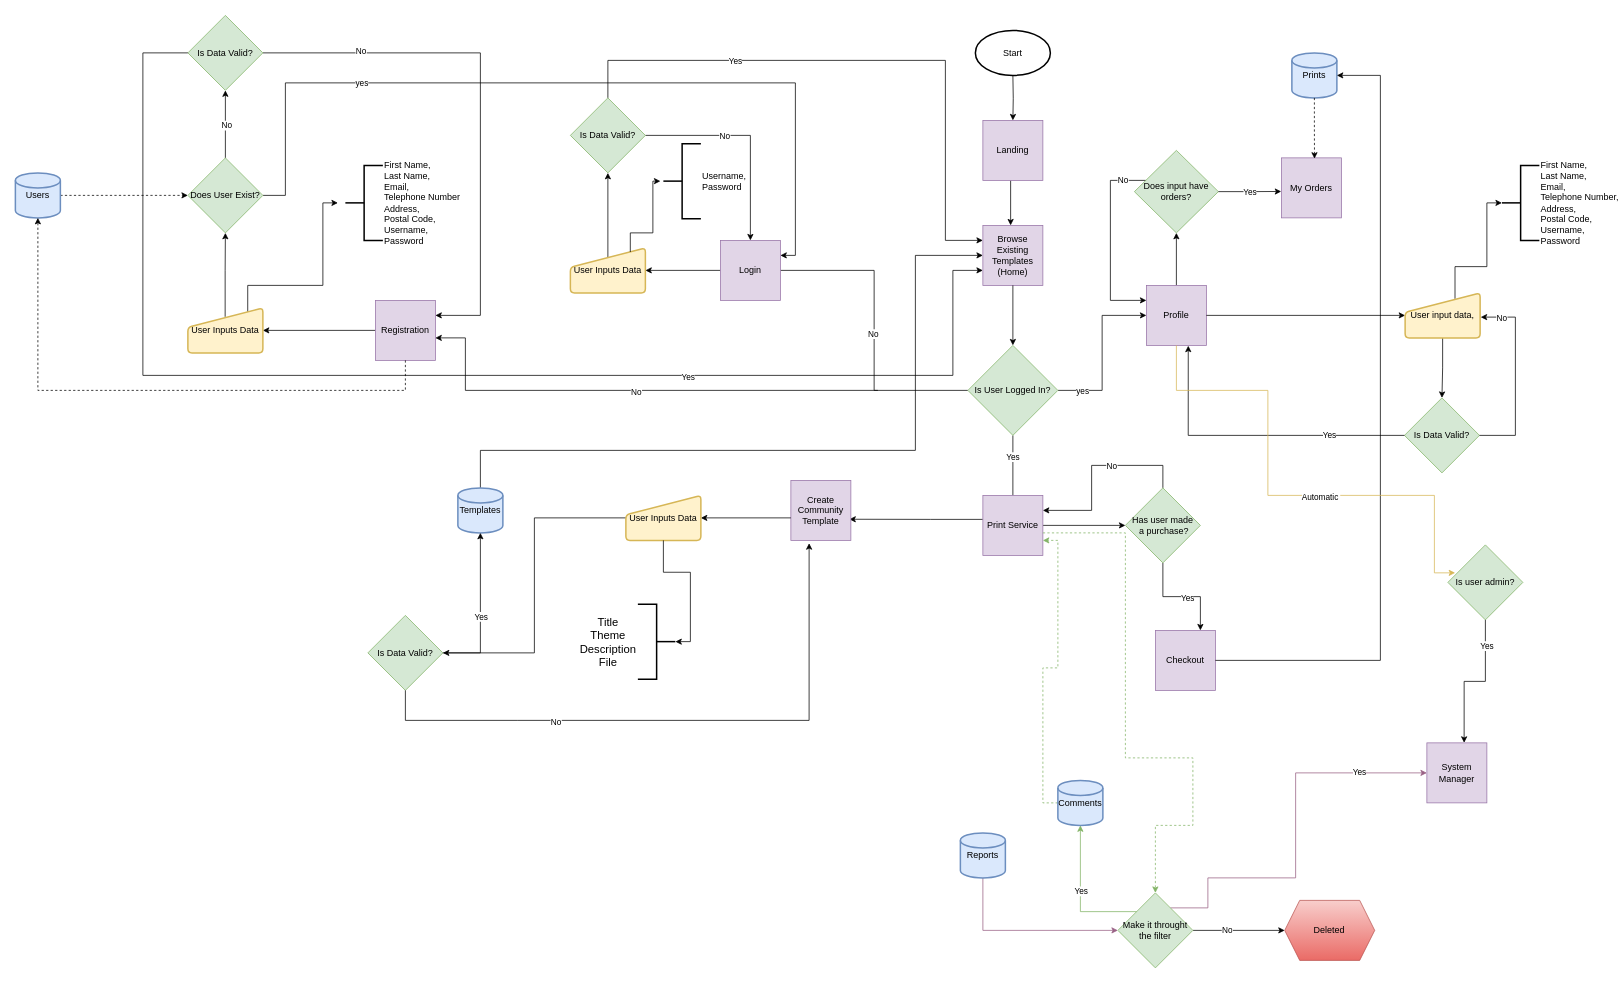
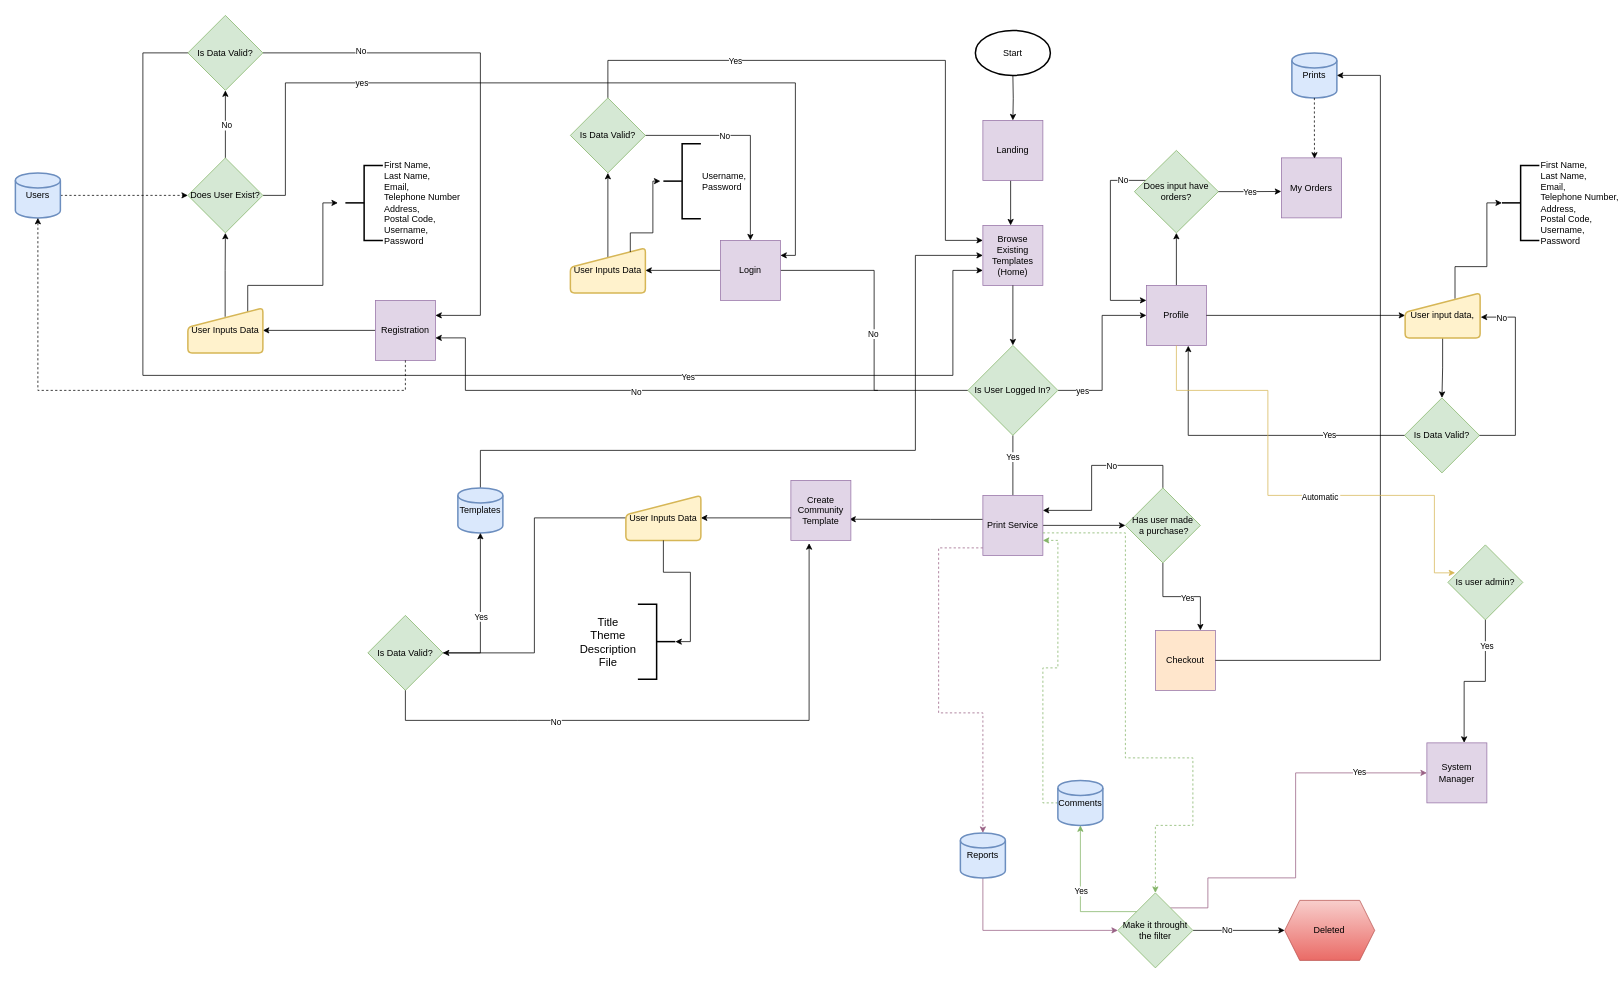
edge "Print Service" -> "Reports": added
node "Checkout": fillcolor #e1d5e7 -> #ffe6cc
